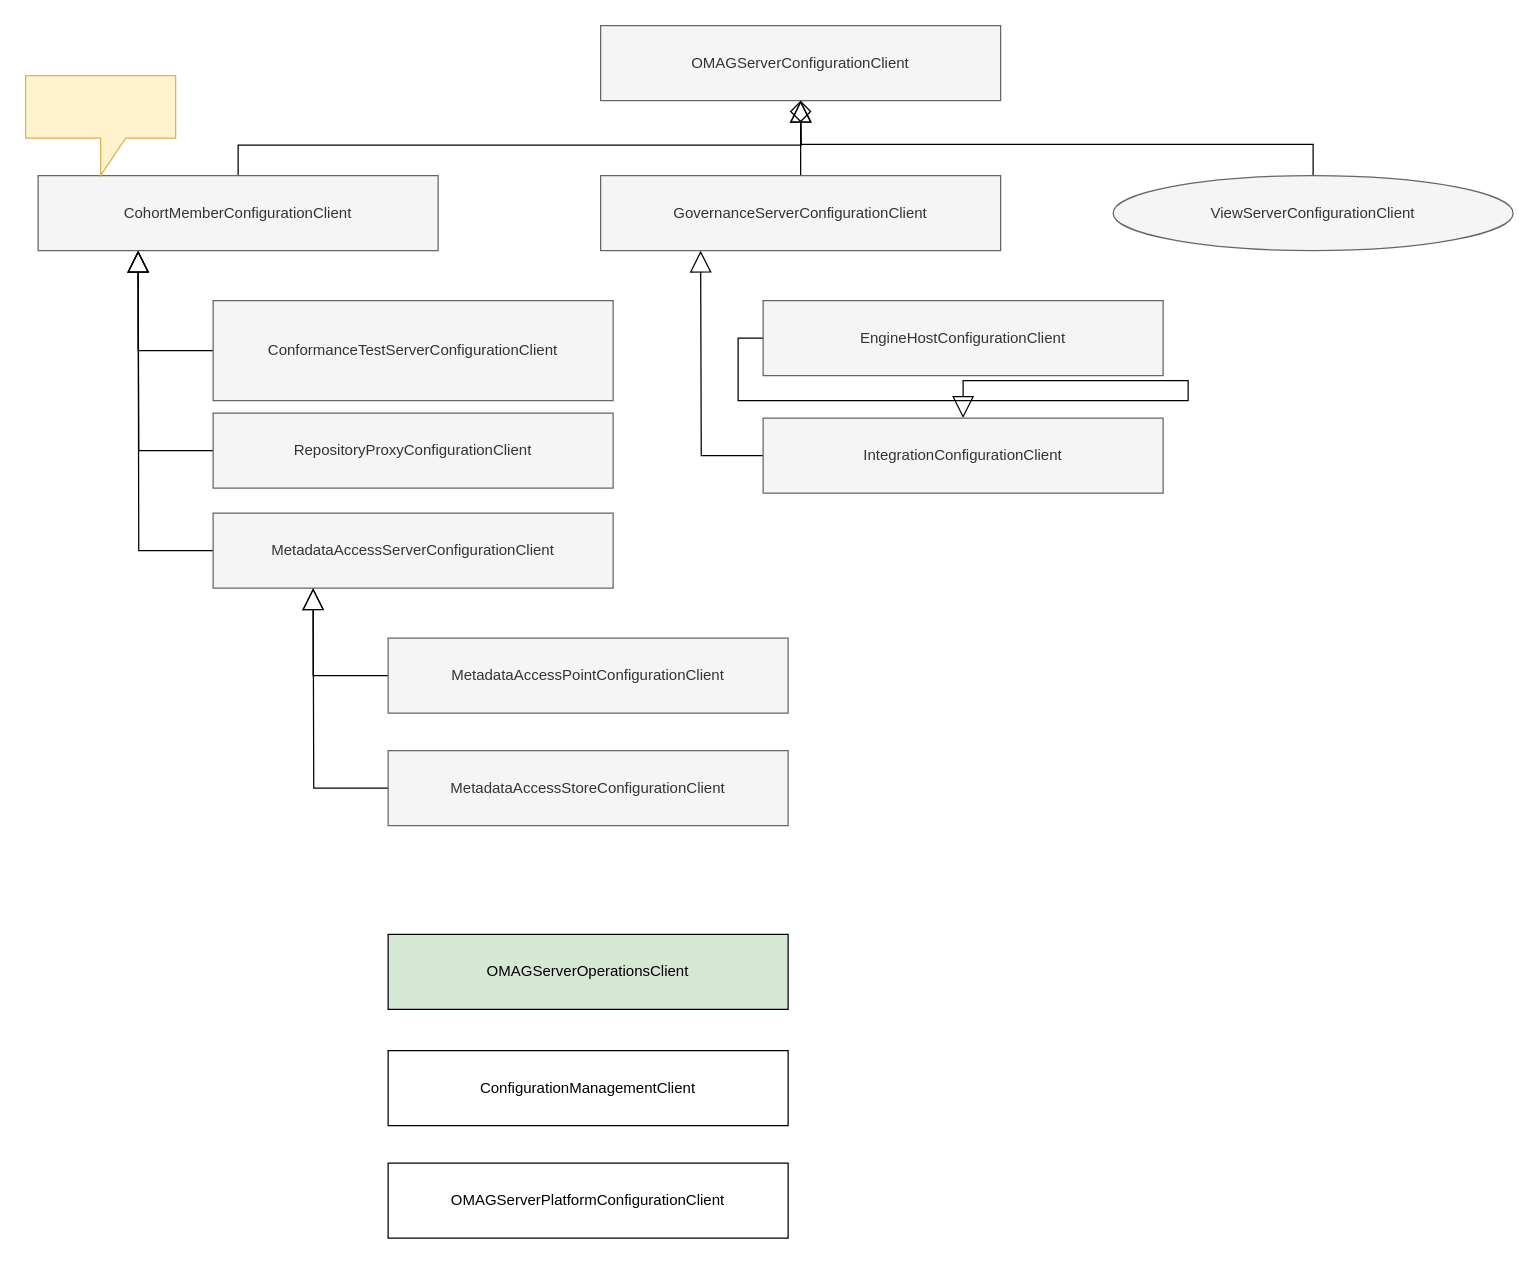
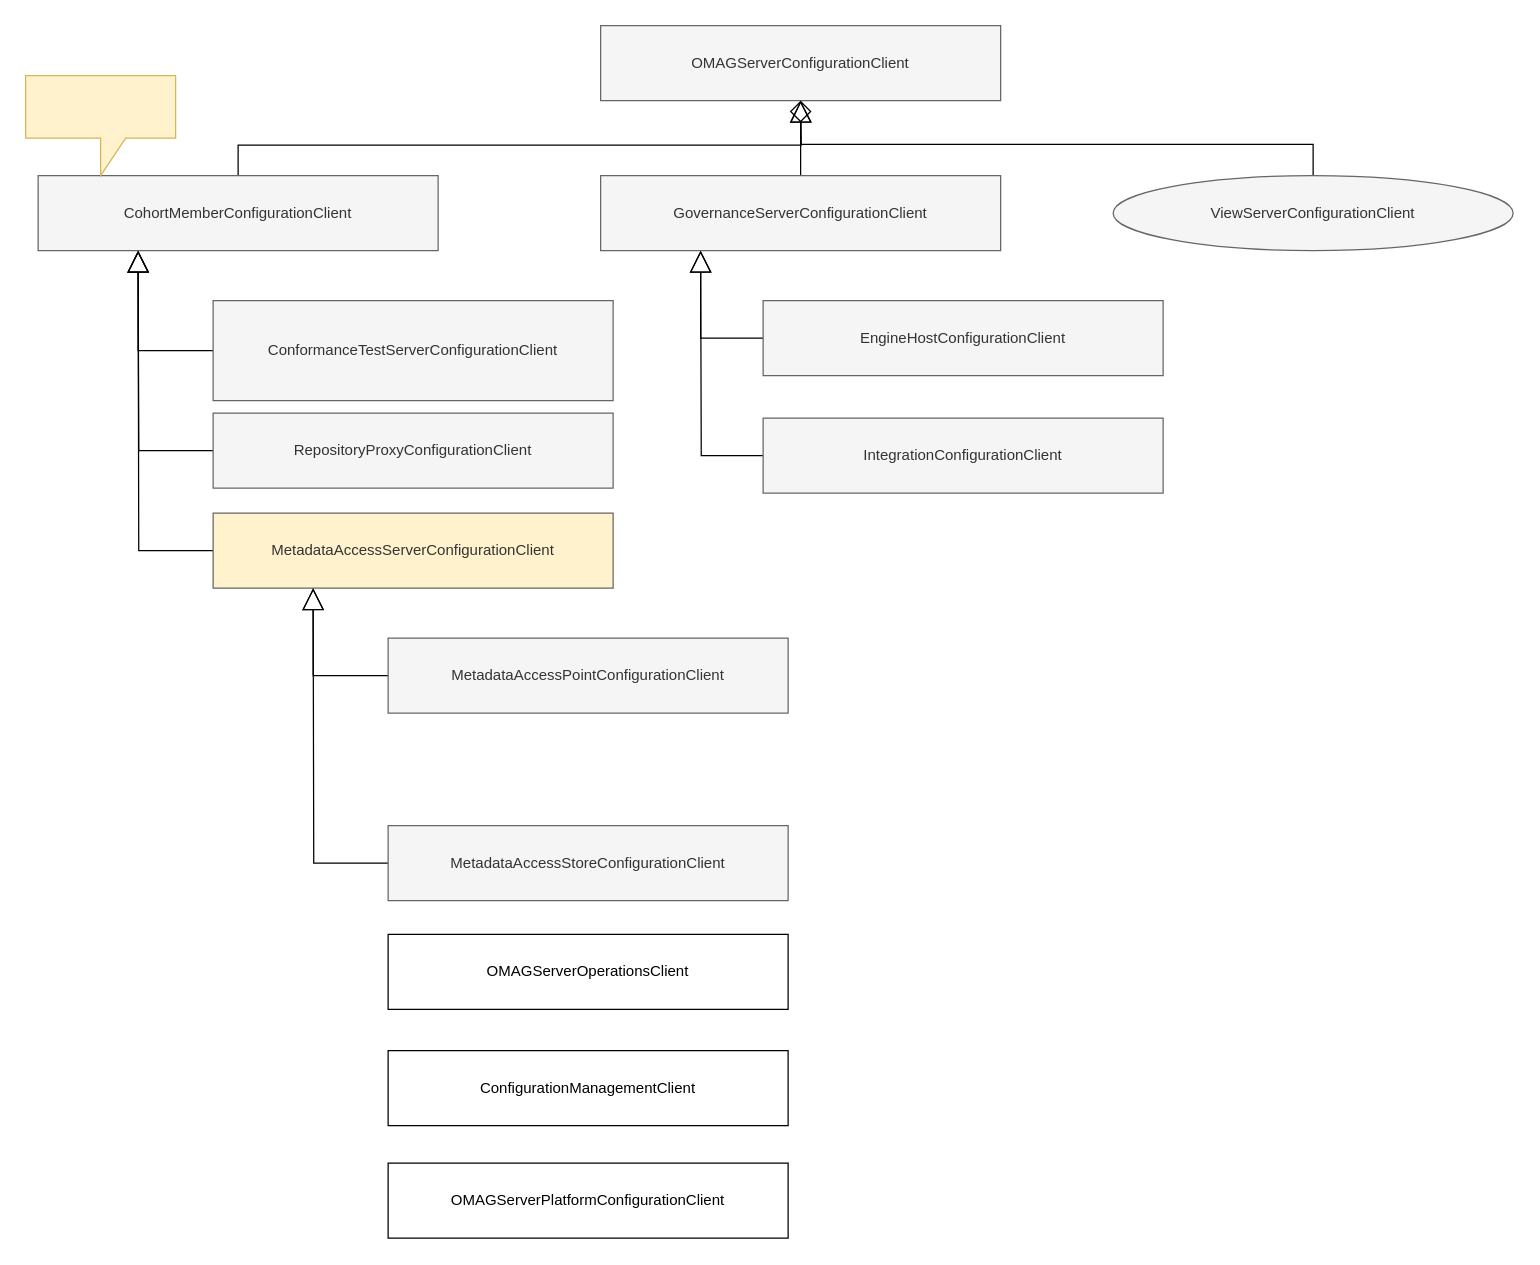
edge "EngineHostConfigurationClient" -> "IntegrationConfigurationClient": now "EngineHostConfigurationClient" -> "GovernanceServerConfigurationClient"
node "MetadataAccessServerConfigurationClient": fillcolor #f5f5f5 -> #fff2cc
node "MetadataAccessStoreConfigurationClient": moved (588, 788) -> (588, 863)
node "OMAGServerOperationsClient": fillcolor #d5e8d4 -> #ffffff
